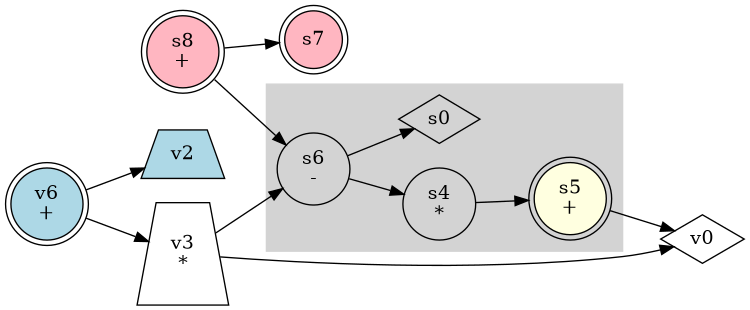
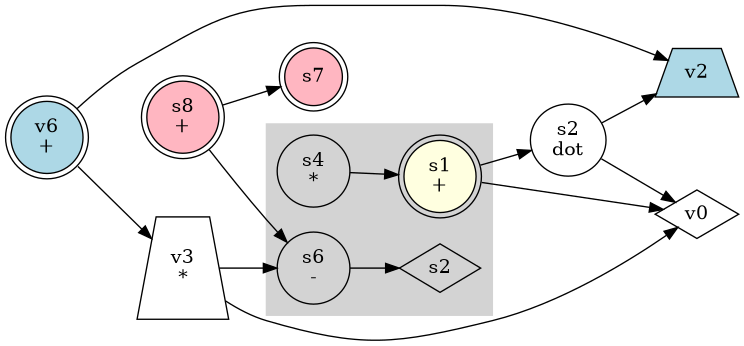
node "s0": label "s0" -> "s2"
node "s2 dot": added
edge "s6 -" -> "s4 *": removed
node "s5 +": label "s5 +" -> "s1 +"
